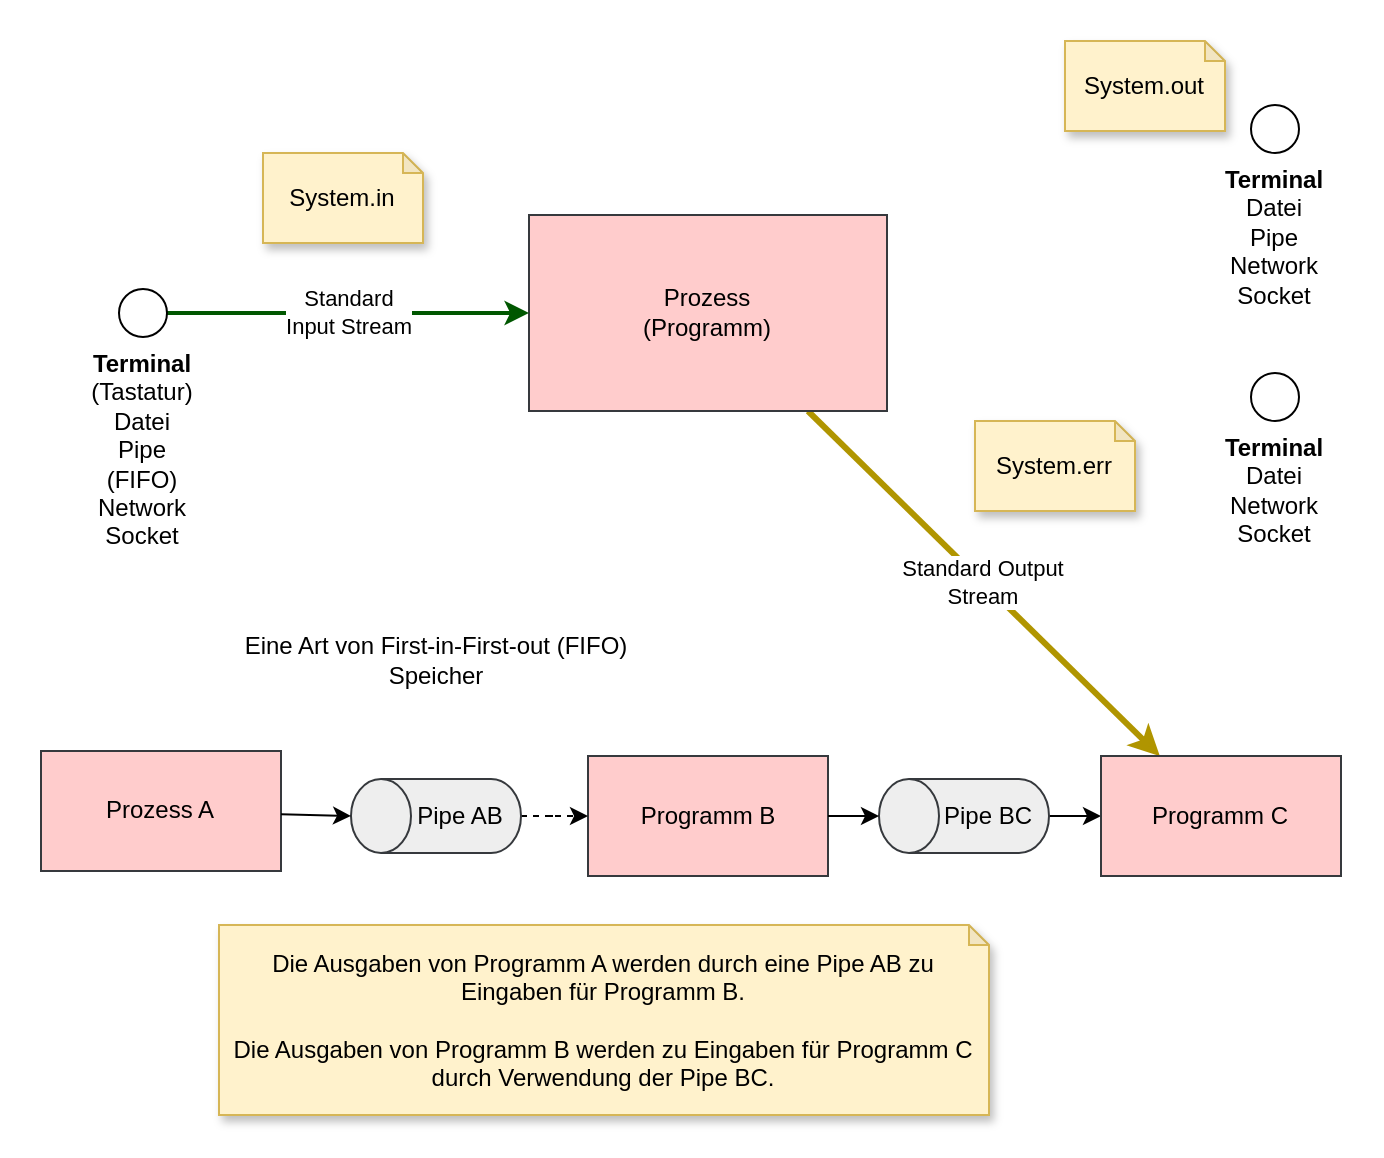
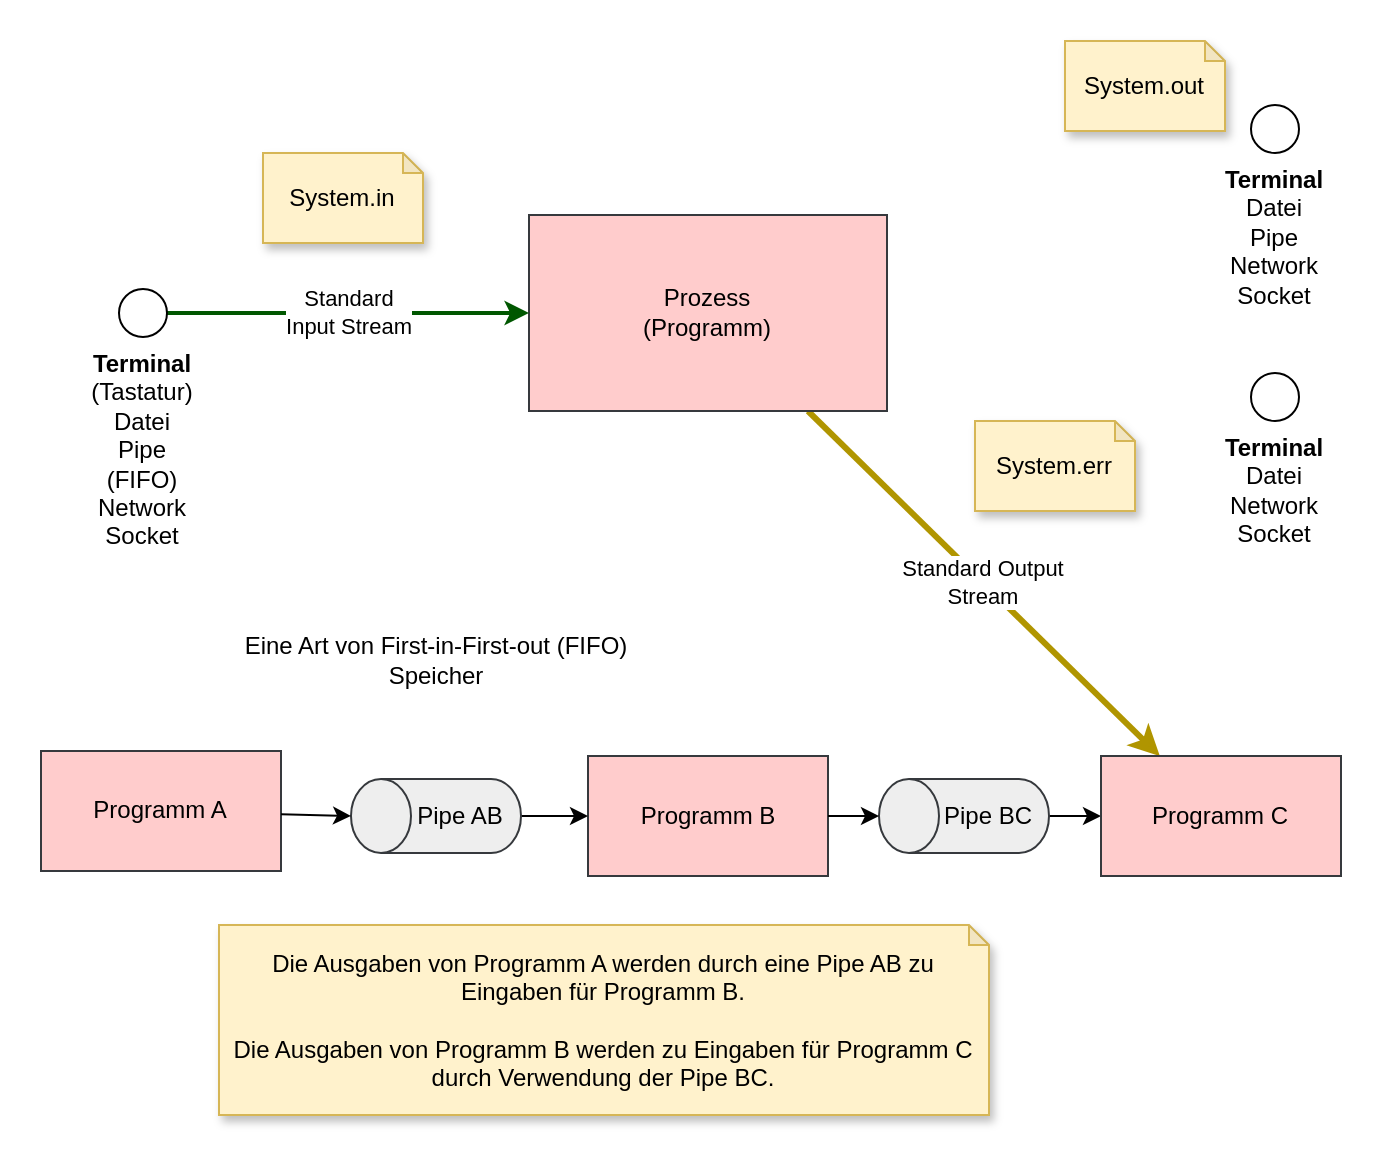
node "Prozess A": label "Prozess A" -> "Programm A"
edge "Pipe AB" -> "Programm B": style dashed -> solid
